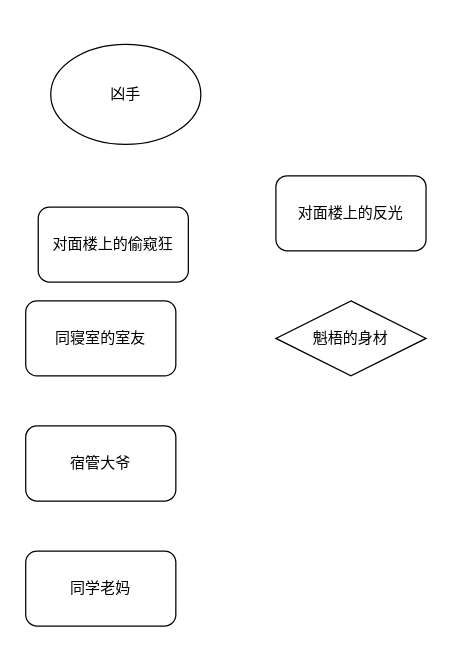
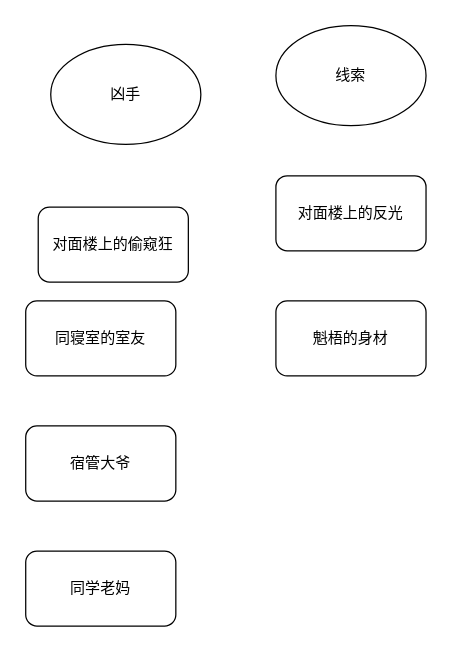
node "线索": added
node "魁梧的身材": shape diamond -> rounded rectangle
